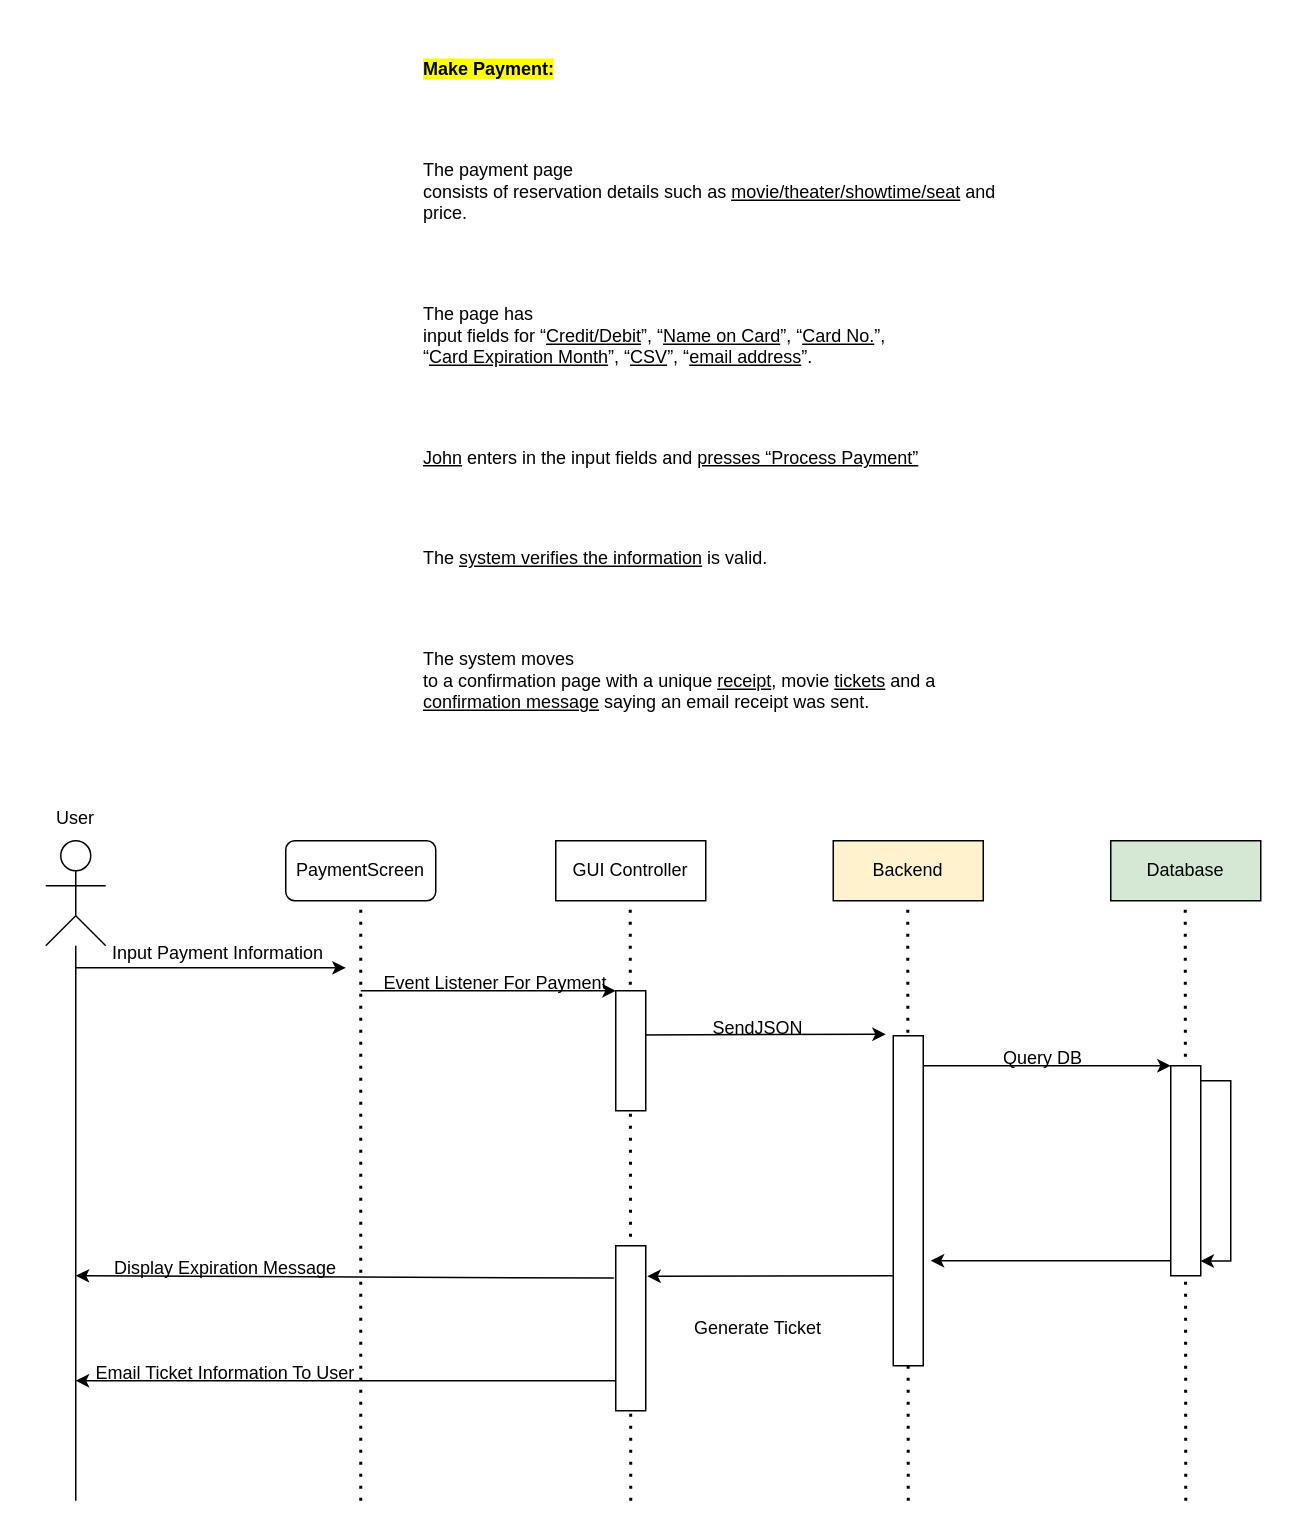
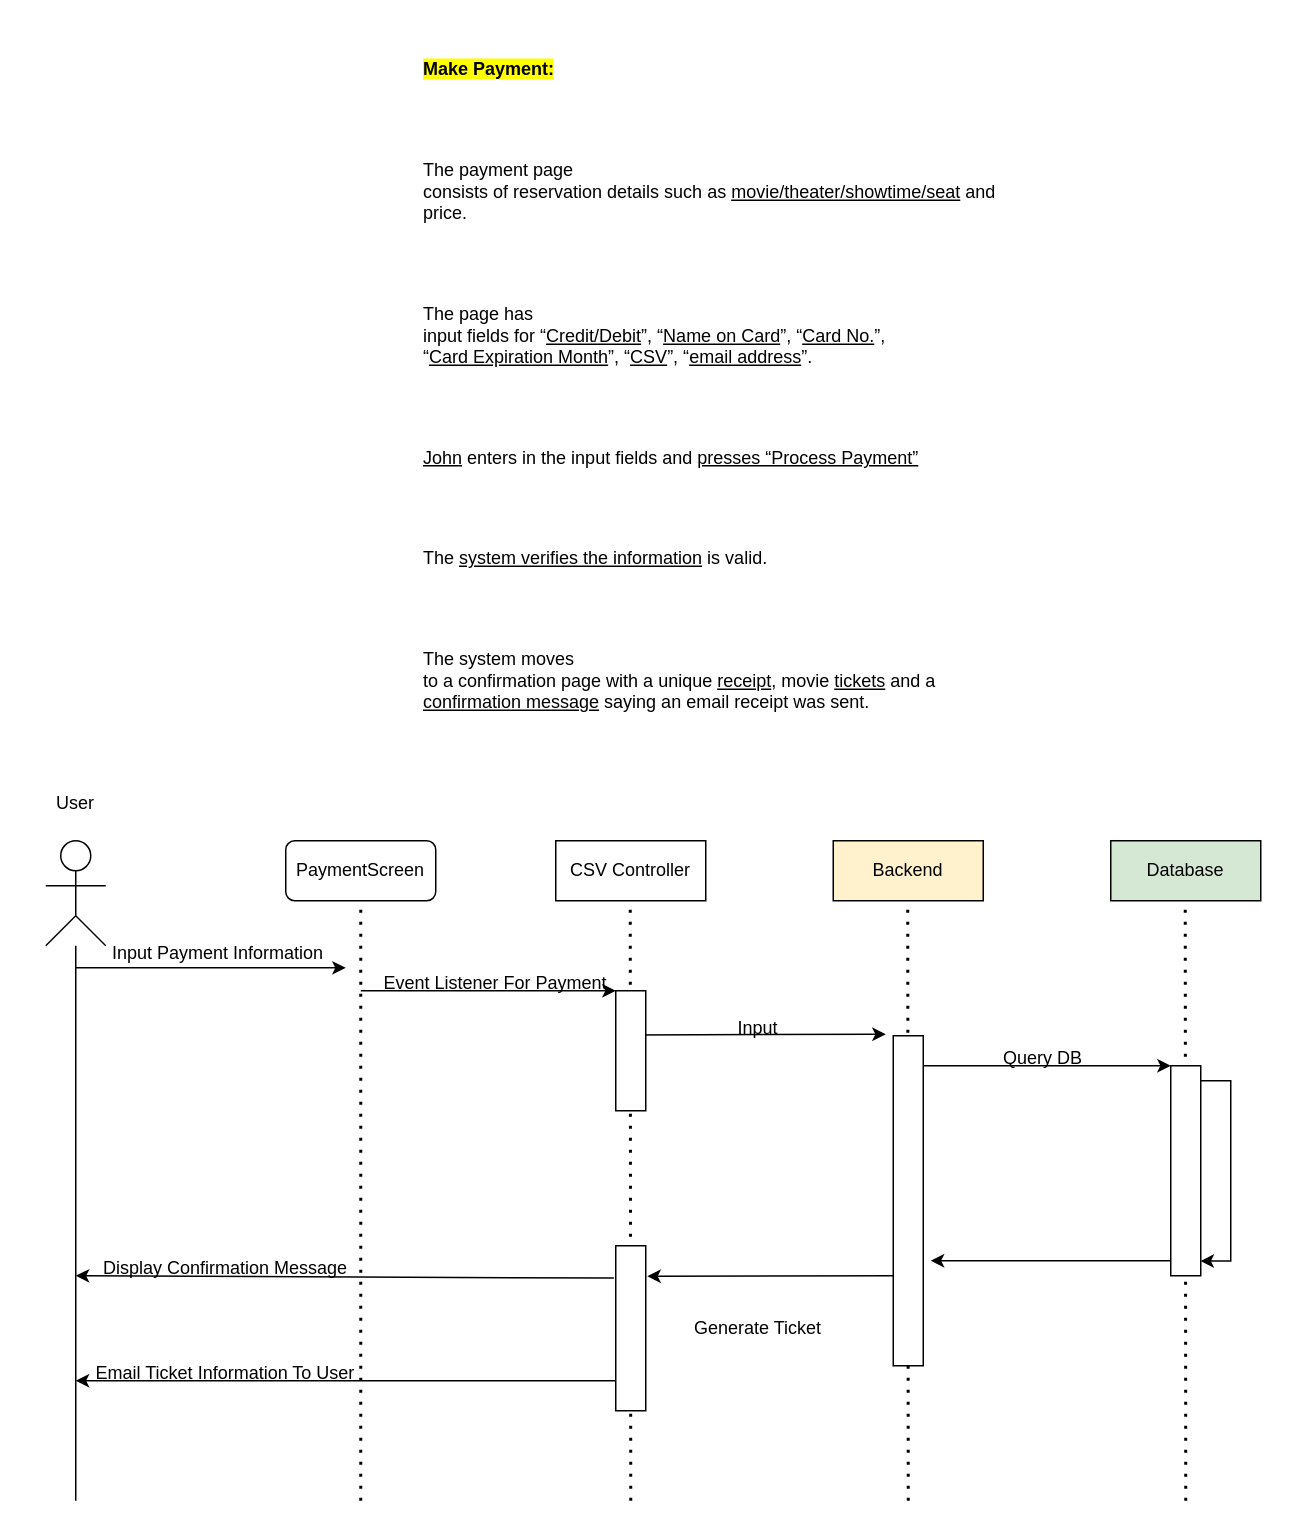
node "User": moved (76, 818) -> (76, 803)
node "GUI Controller": label "GUI Controller" -> "CSV Controller"
node "SendJSON": label "SendJSON" -> "Input"
node "Display Expiration Message": label "Display Expiration Message" -> "Display Confirmation Message"
